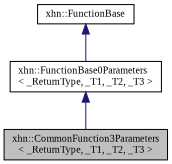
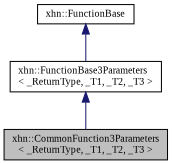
node "xhn::FunctionBase0Parameters < _ReturnType, _T1, _T2, _T3 >": label "xhn::FunctionBase0Parameters < _ReturnType, _T1, _T2, _T3 >" -> "xhn::FunctionBase3Parameters < _ReturnType, _T1, _T2, _T3 >"
